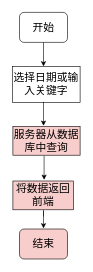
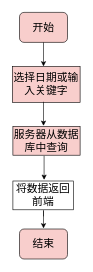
node "开始": fillcolor #ffffff -> #f8cecc
node "选择日期或输入关键字": fillcolor #ffffff -> #f8cecc
node "将数据返回前端": fillcolor #f8cecc -> #ffffff
